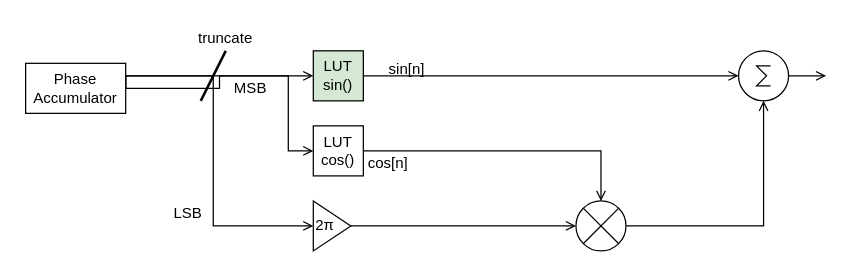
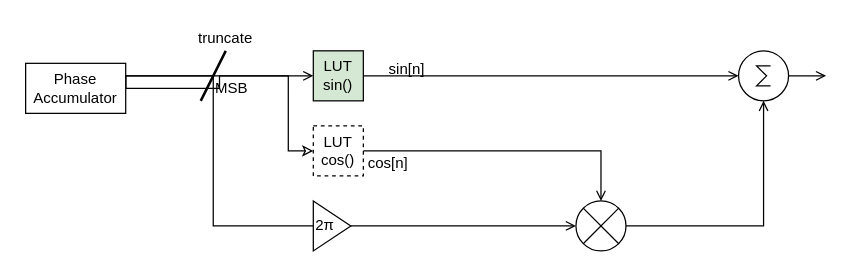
node "MSB": moved (251, 88) -> (232, 88)
edge "Phase Accumulator" -> "LUT cos()": arrowhead open -> classic
node "LUT cos()": style solid -> dashed
node "LSB": removed
edge "Phase Accumulator" -> "2π": arrowhead open -> none
